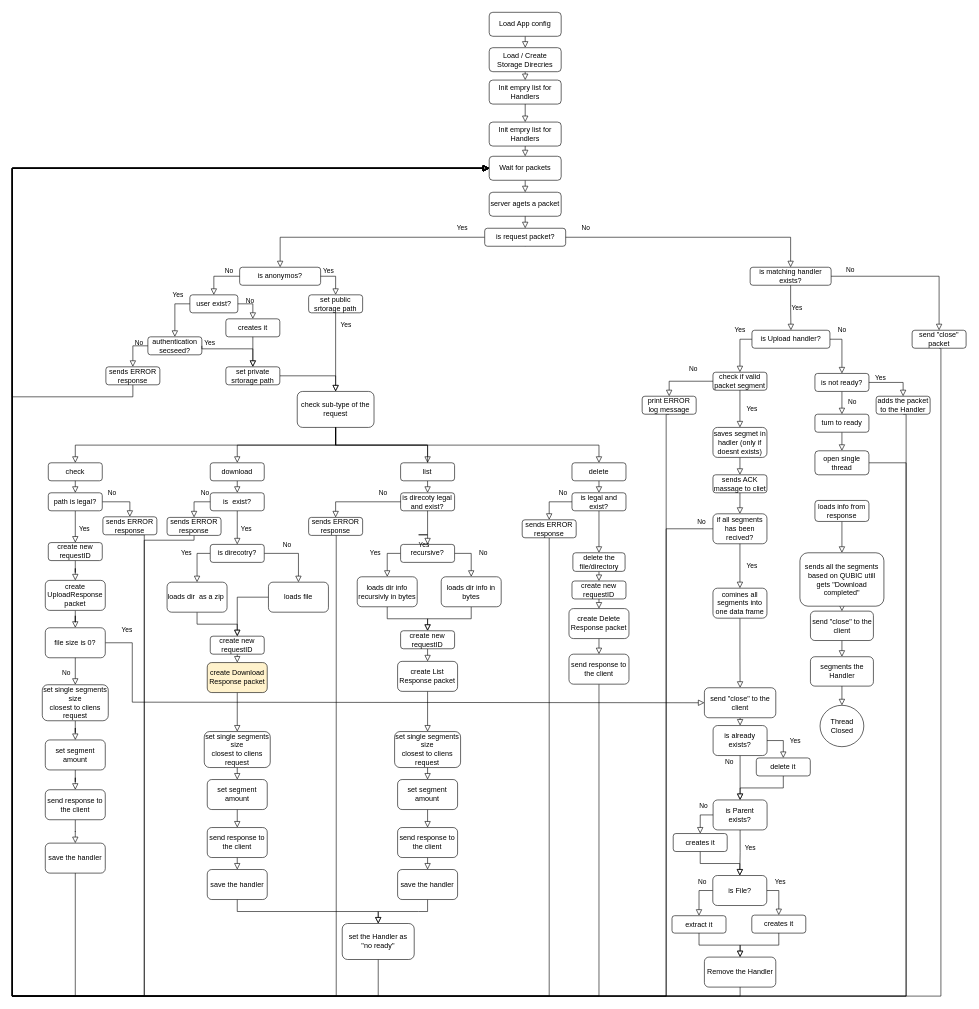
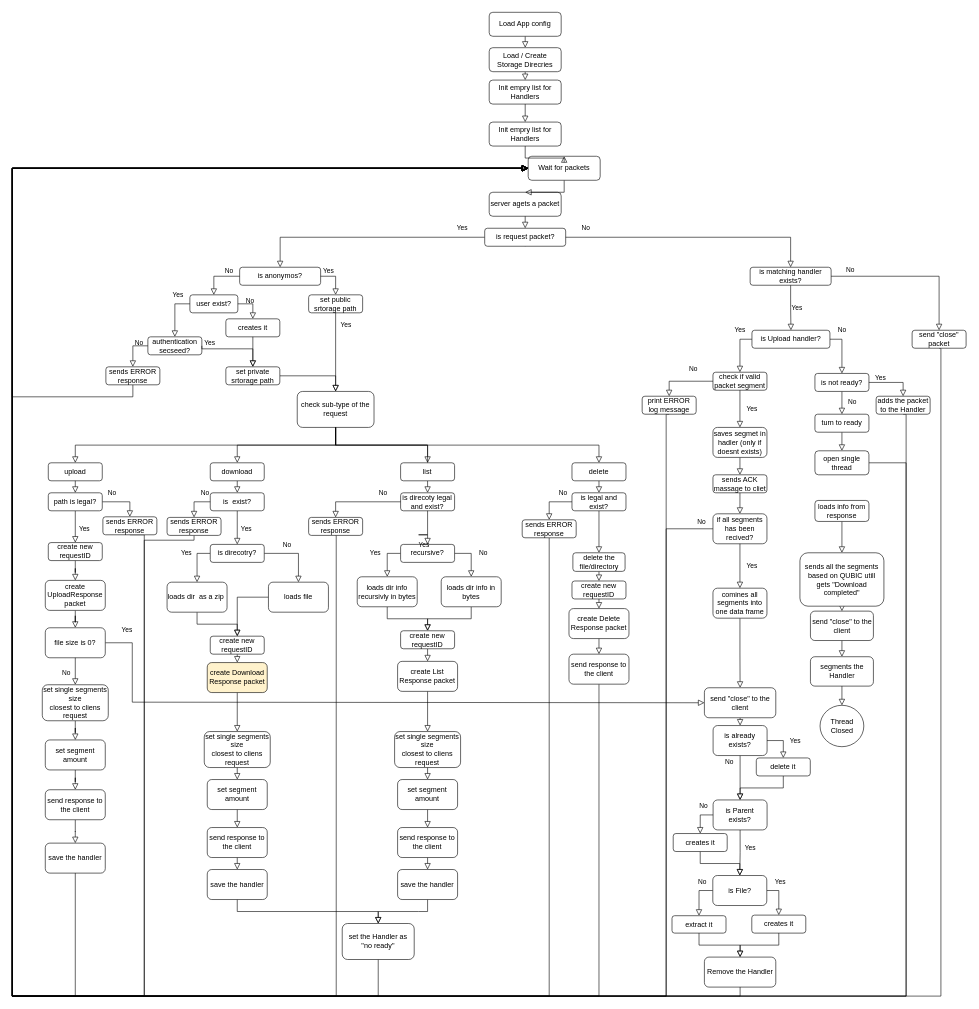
node "Wait for packets": moved (525, 168) -> (564, 168)
node "check": label "check" -> "upload"
